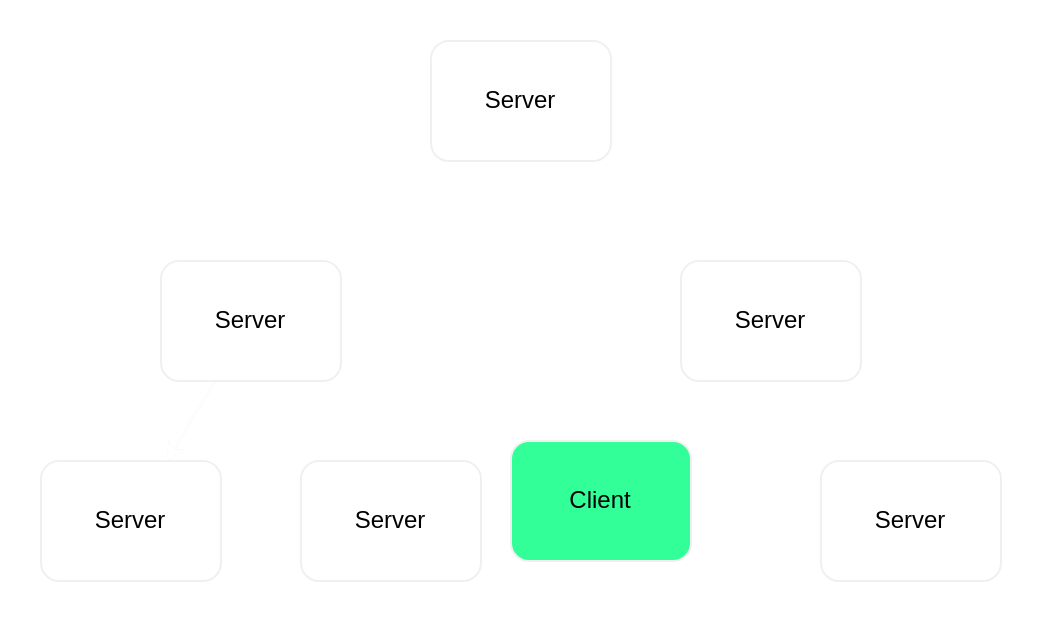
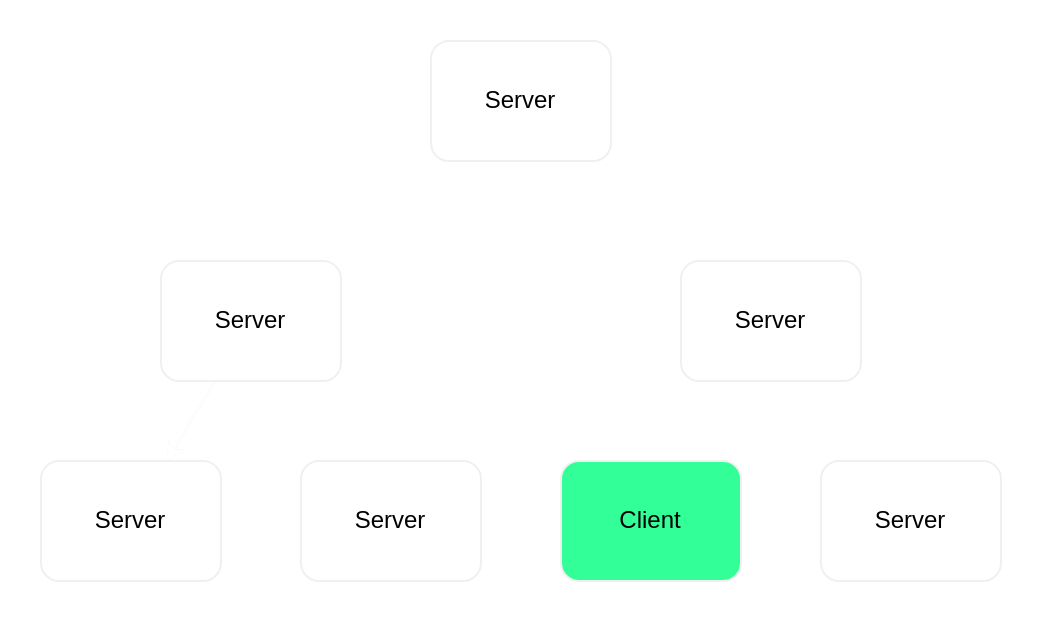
node "Client": moved (601, 501) -> (651, 521)
